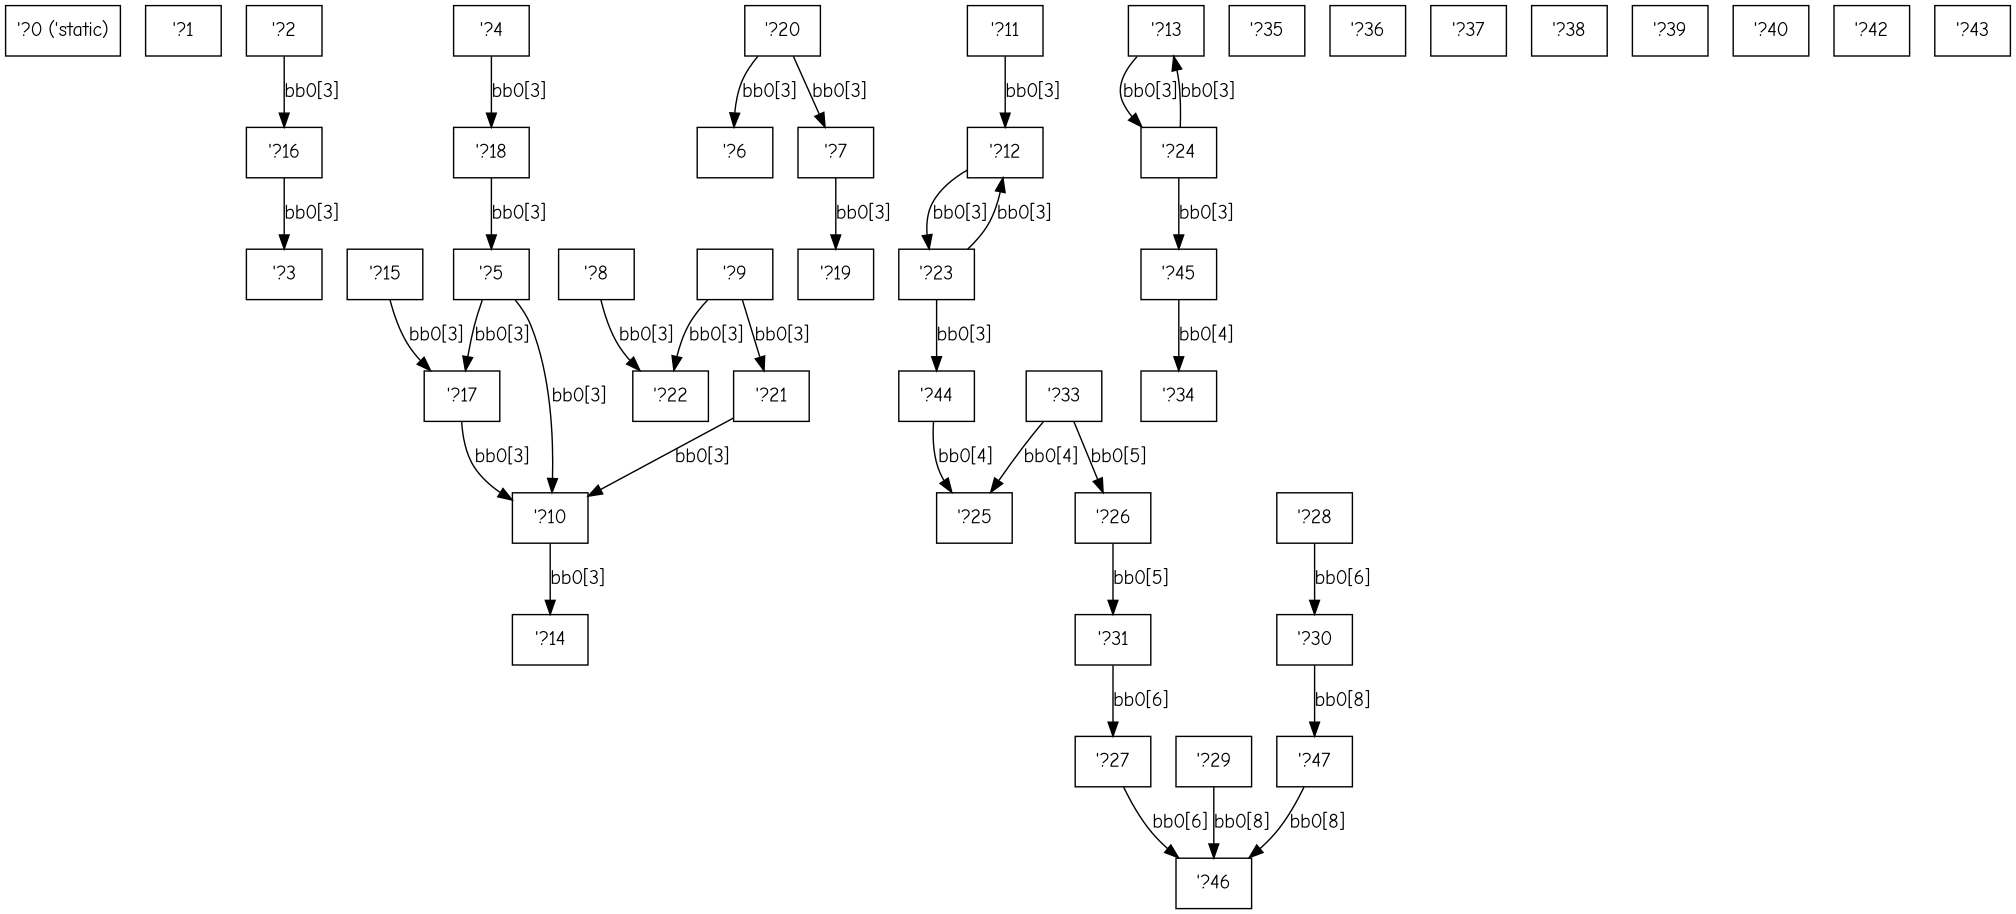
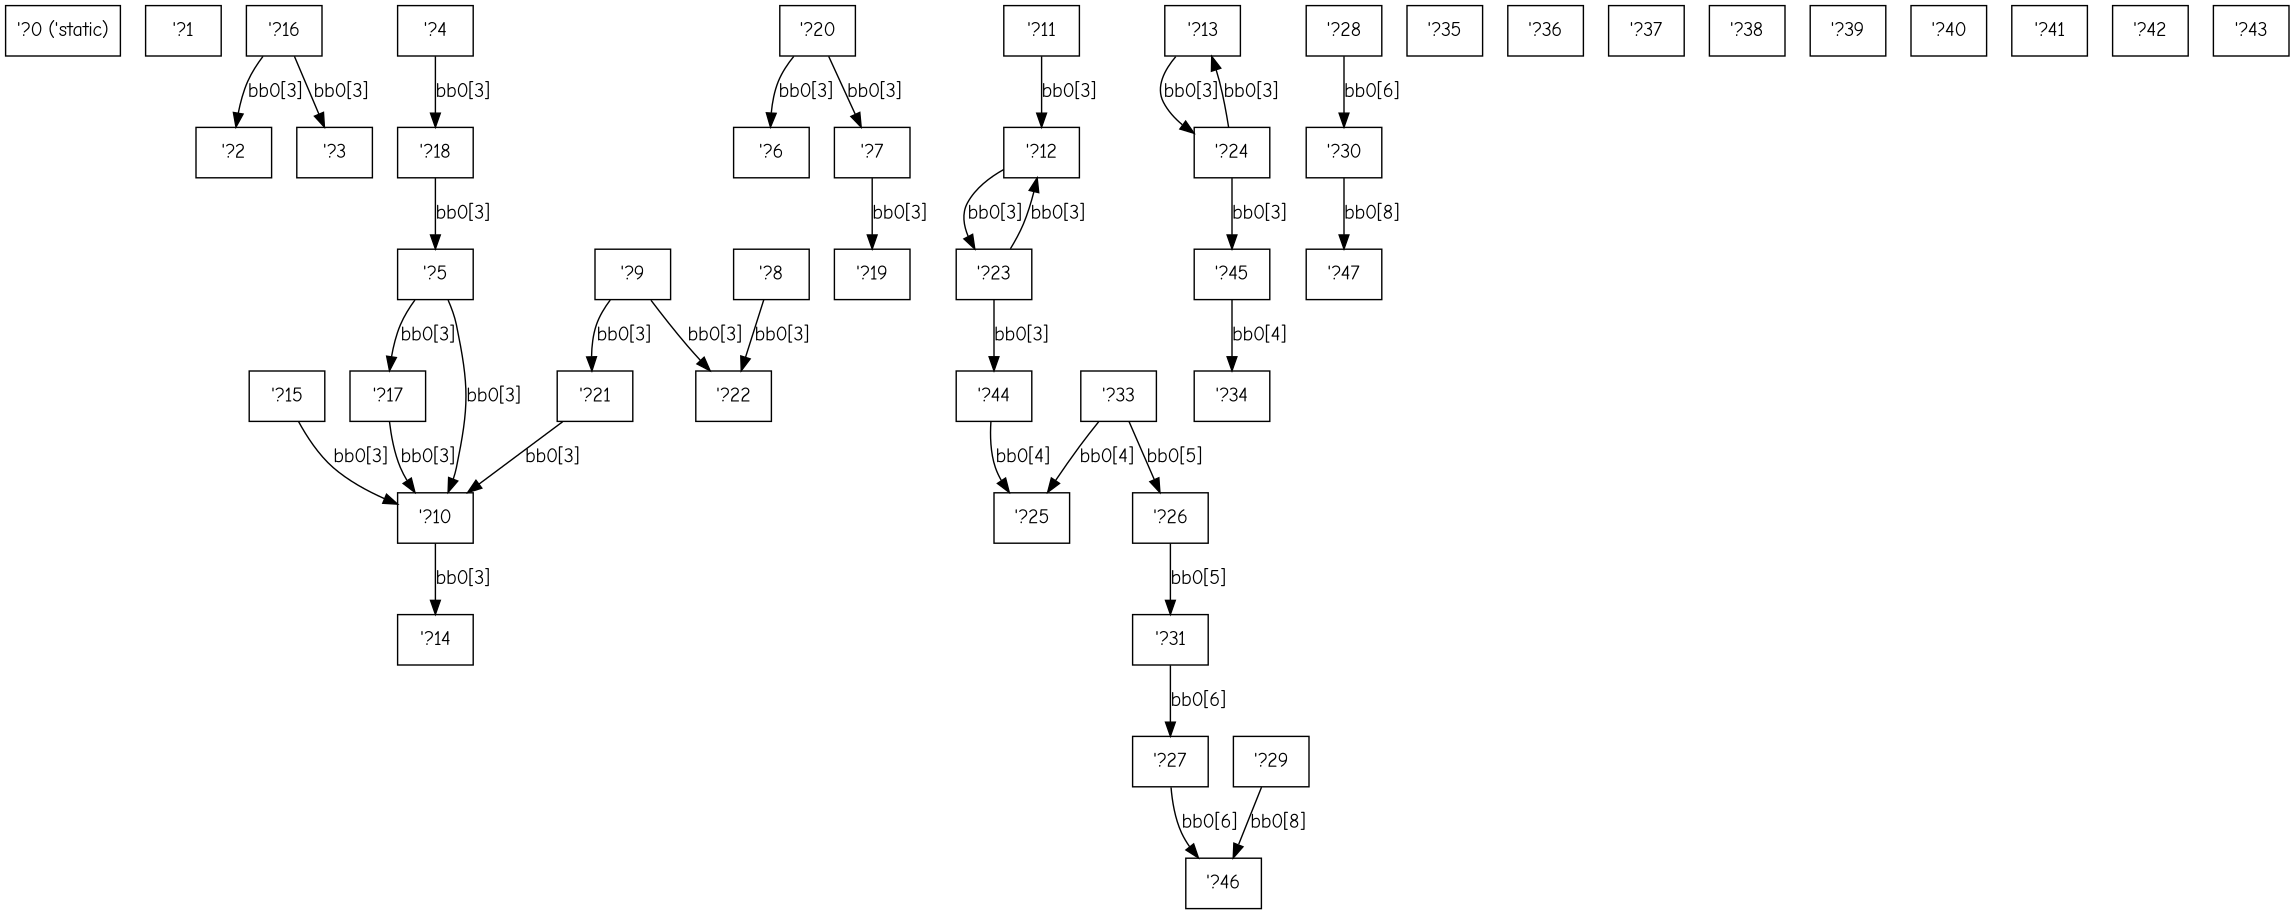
node "'?41": added
edge "'?2" -> "'?16": reversed
edge "'?15" -> "'?17": now "'?15" -> "'?10"
edge "'?47" -> "'?46": removed, label "bb0[8]"
